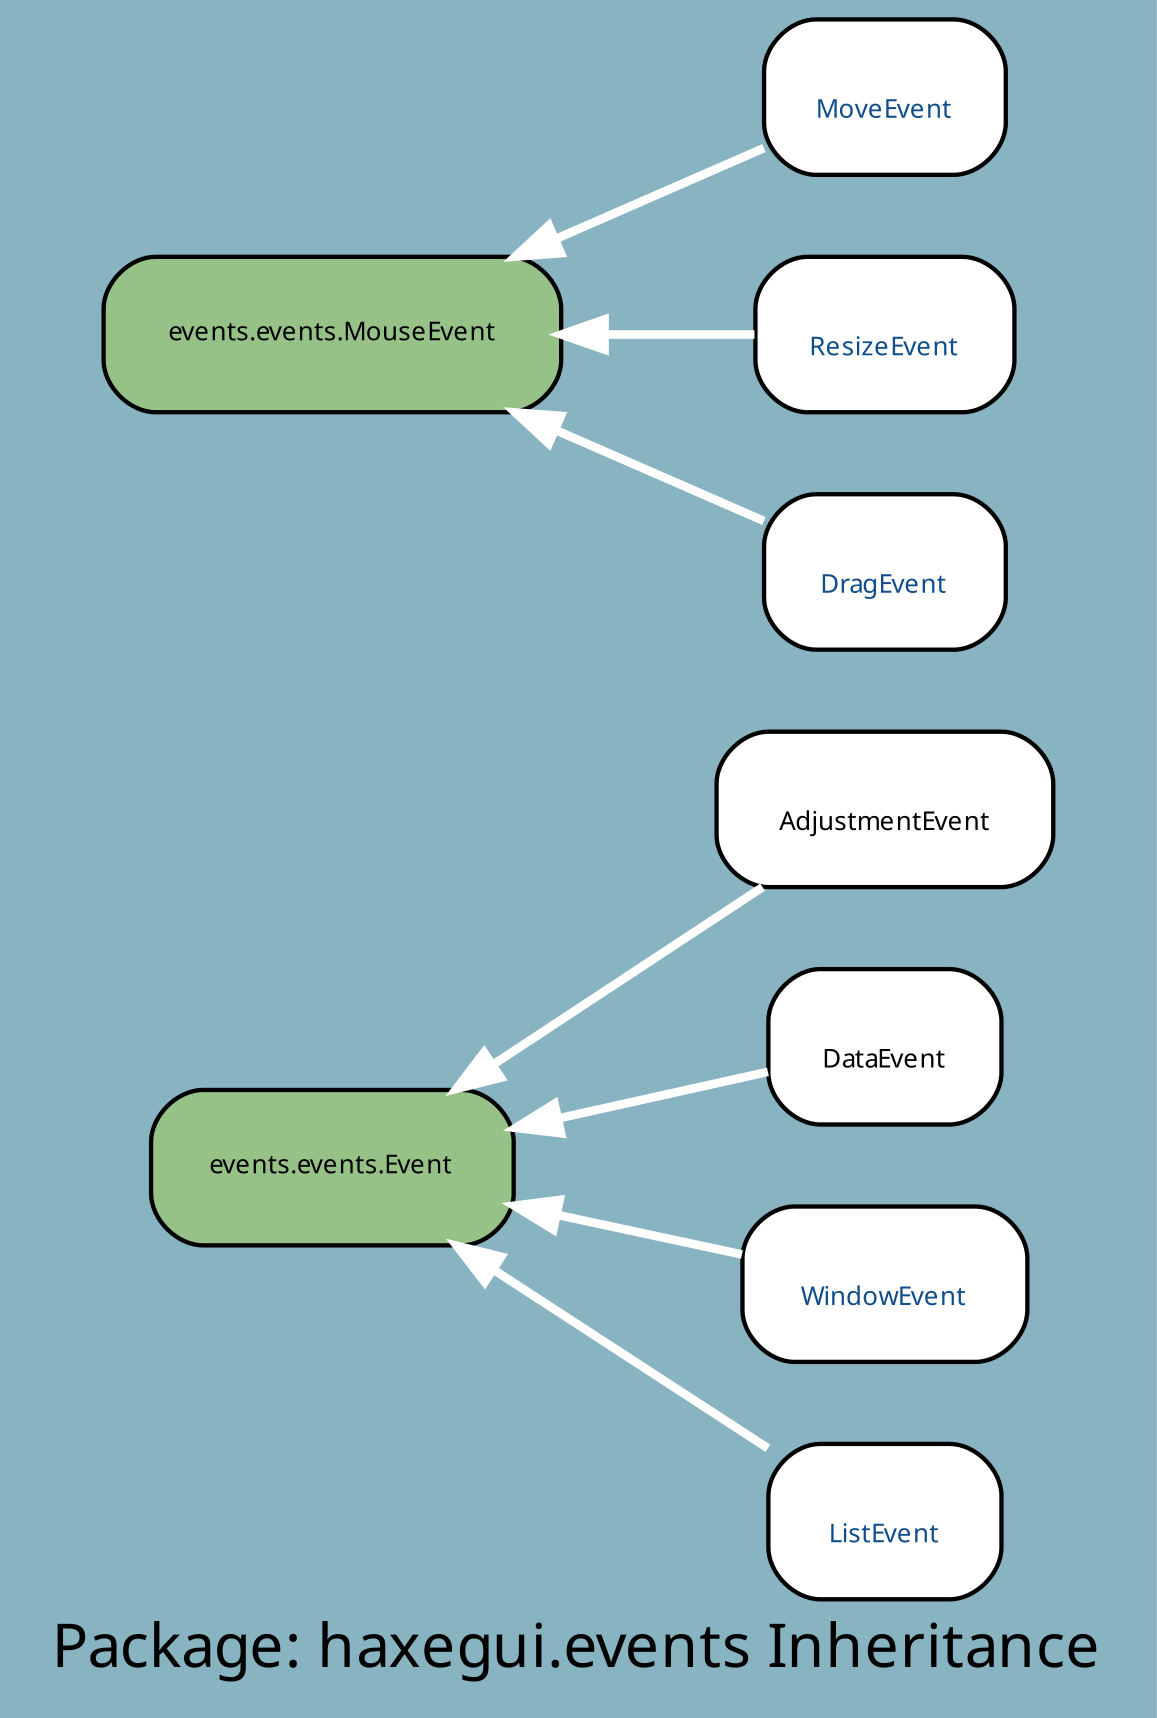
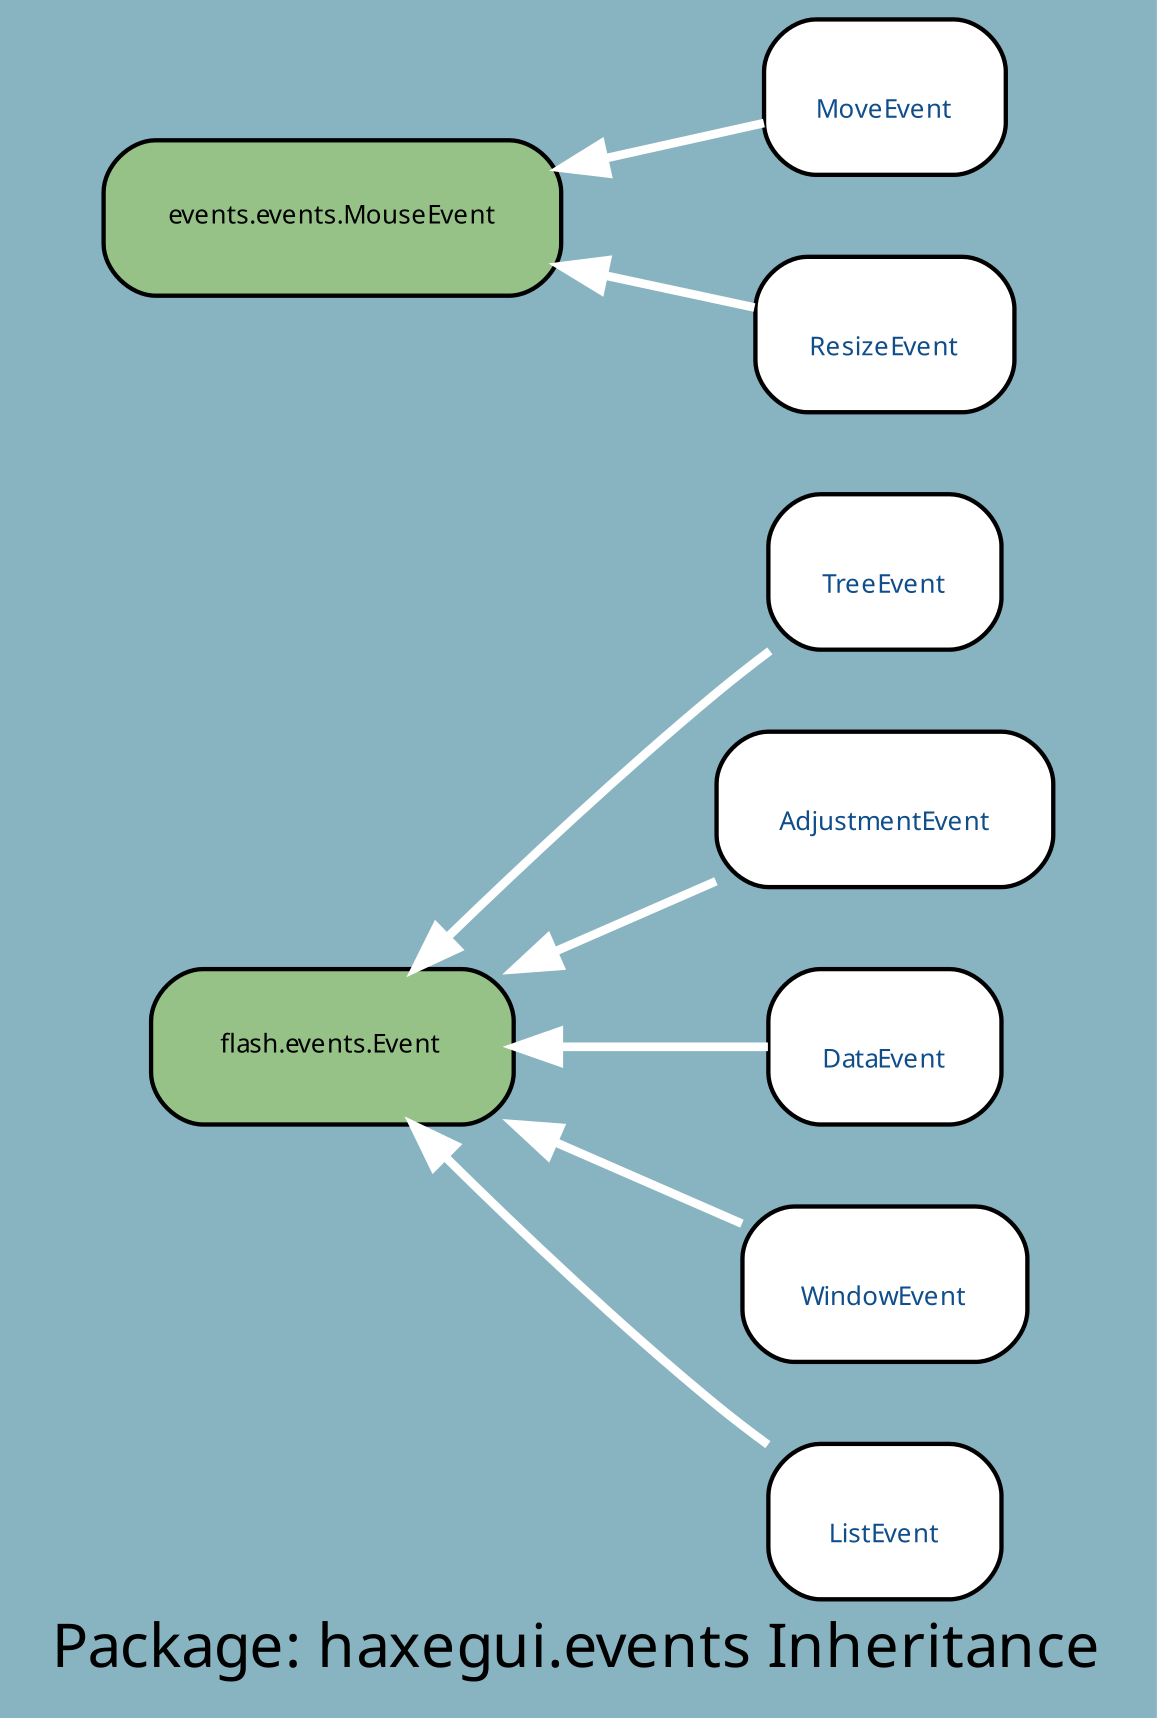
node "DragEvent": removed
node "TreeEvent": added
node "AdjustmentEvent": fontcolor black -> #104e8b
node "DataEvent": fontcolor black -> #104e8b
node "events.events.Event": label "events.events.Event" -> "flash.events.Event"
